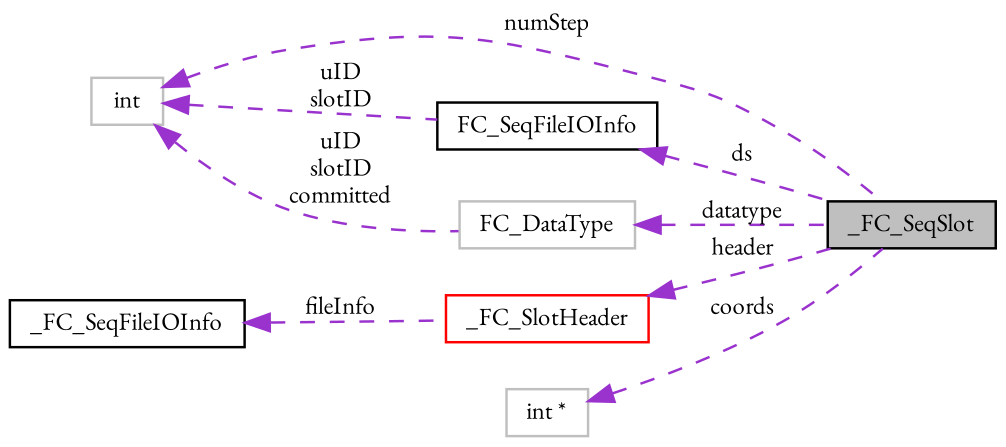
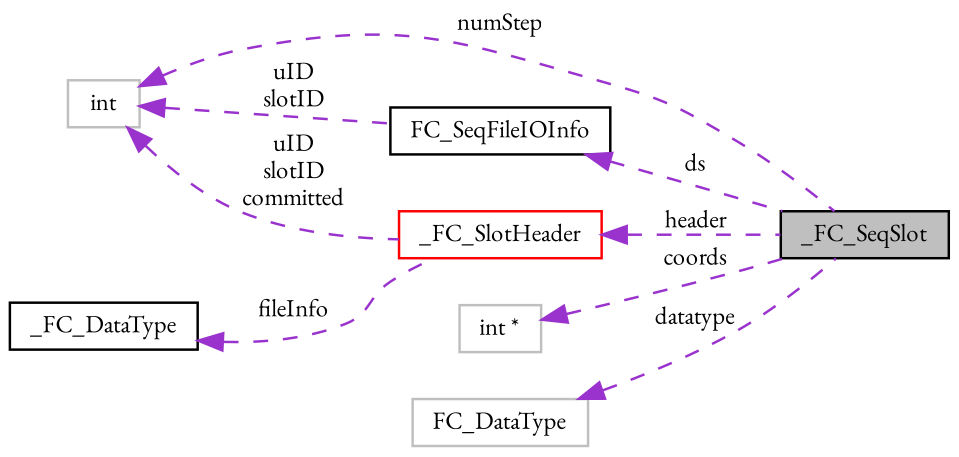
edge "FC_DataType" -> "int": now "_FC_SlotHeader" -> "int"
node "_FC_SeqFileIOInfo": label "_FC_SeqFileIOInfo" -> "_FC_DataType"
